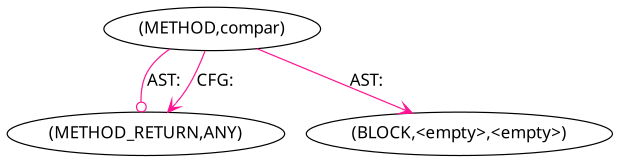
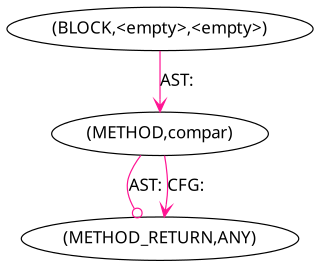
edge "(METHOD,compar)" -> "(BLOCK,<empty>,<empty>)": reversed
